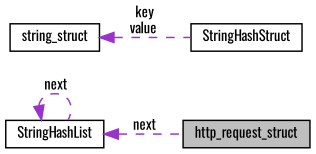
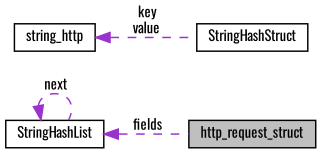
node "string_struct": label "string_struct" -> "string_http"
edge "http_request_struct" -> "StringHashList": label " next" -> " fields"
